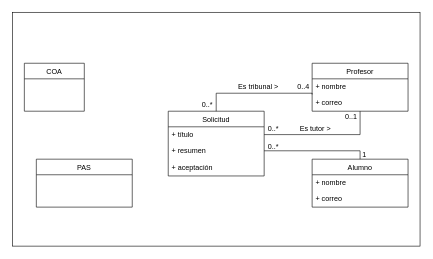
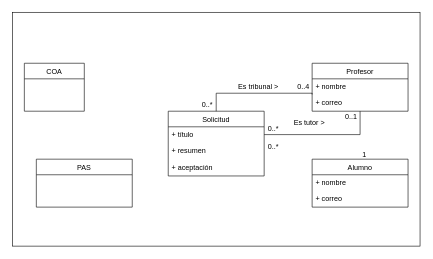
node "Es tutor >": moved (315, 129) -> (309, 123)
edge "+ resumen" -- "Alumno": removed
